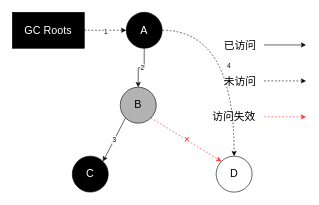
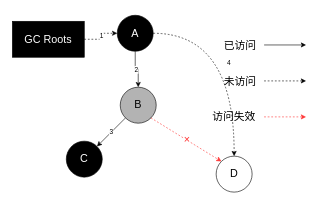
node "GC Roots": moved (48, 30) -> (48, 39)
node "A": moved (144, 30) -> (135, 33)
node "C": moved (90, 174) -> (84, 159)
